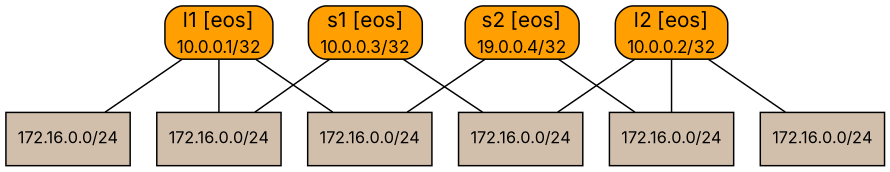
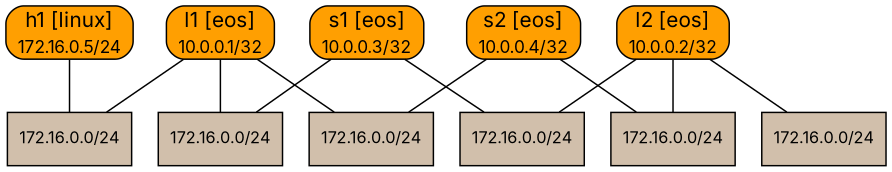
node "h1 [linux]": added
node "s2 [eos]": text "19.0.0.4/32" -> "10.0.0.4/32"
